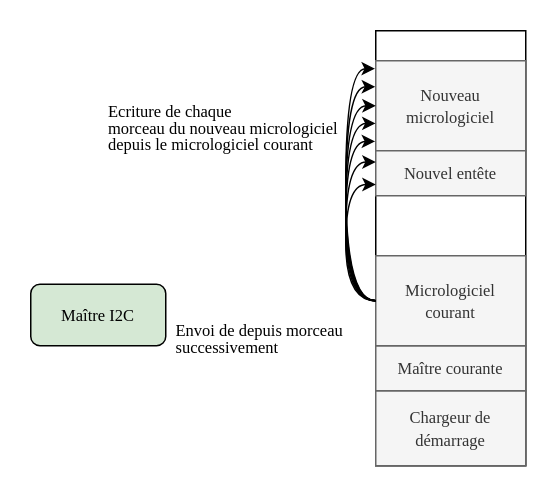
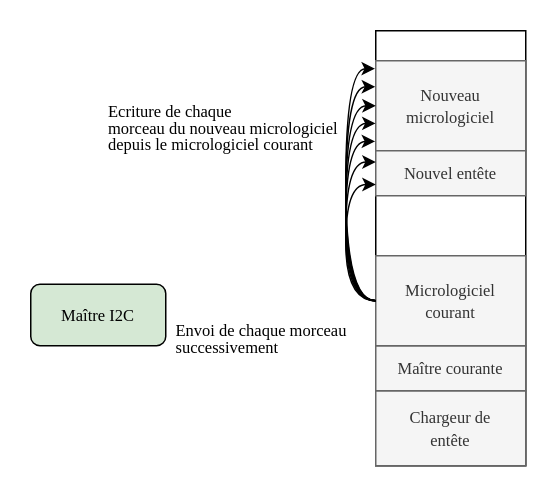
node "Envoi de depuis morceau successivement": label "Envoi de depuis morceau successivement" -> "Envoi de chaque morceau successivement"
node "Chargeur de démarrage": label "Chargeur de démarrage" -> "Chargeur de entête"
